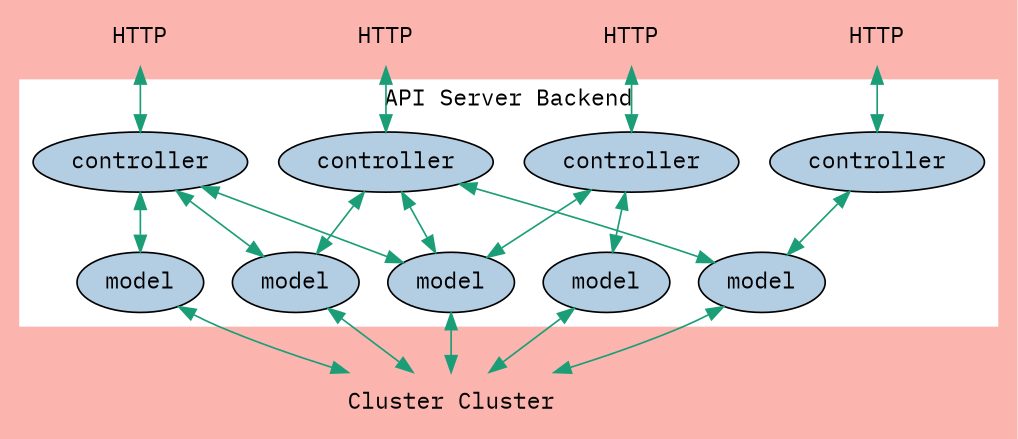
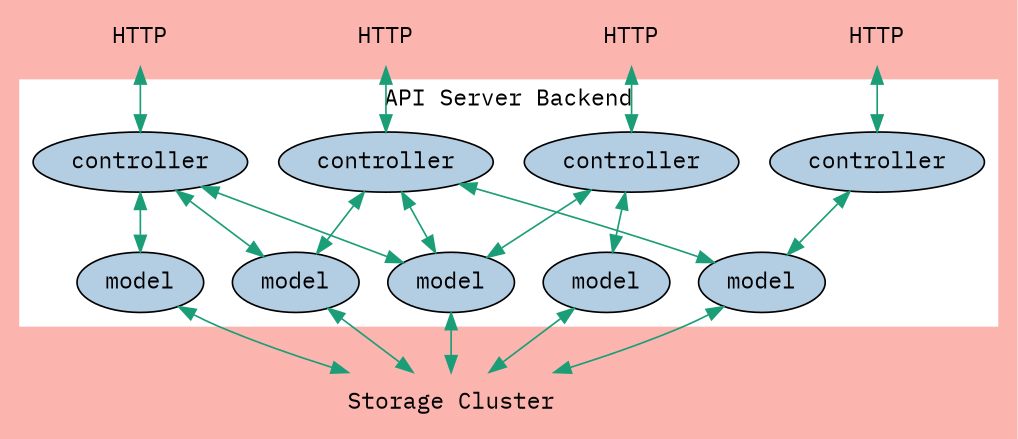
node "Cluster Cluster": label "Cluster Cluster" -> "Storage Cluster"
